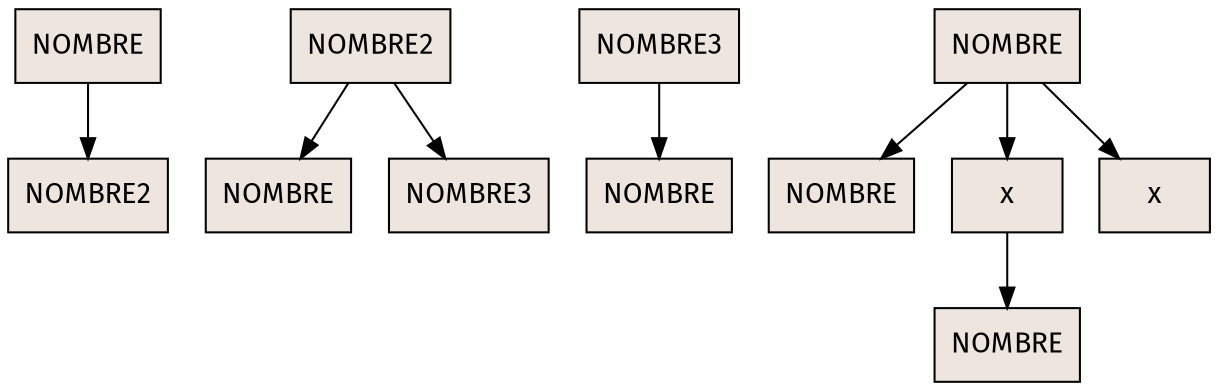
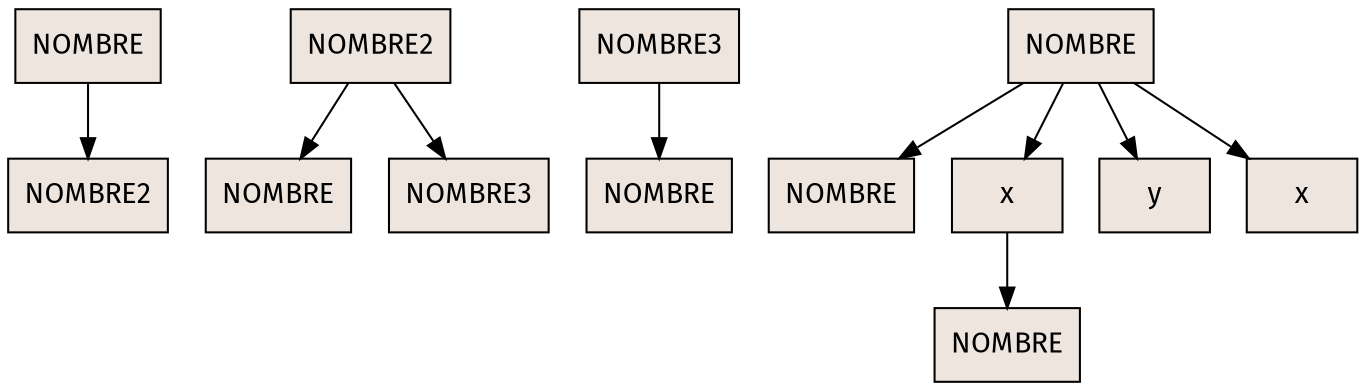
node "y": added
